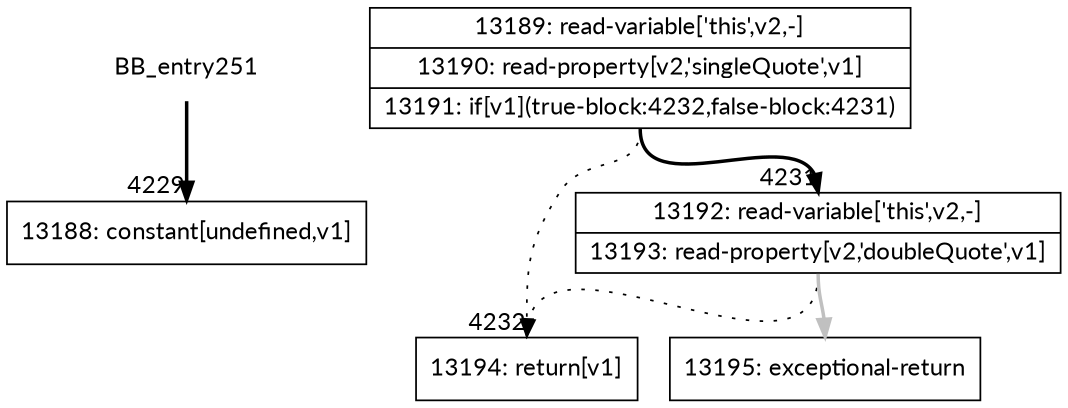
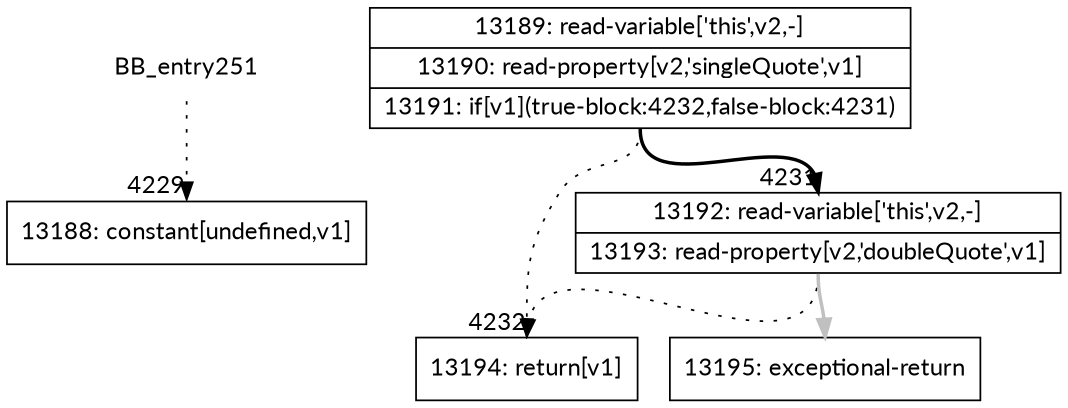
edge "BB_entry251" -> "13188: constant[undefined,v1]": style bold -> dotted
